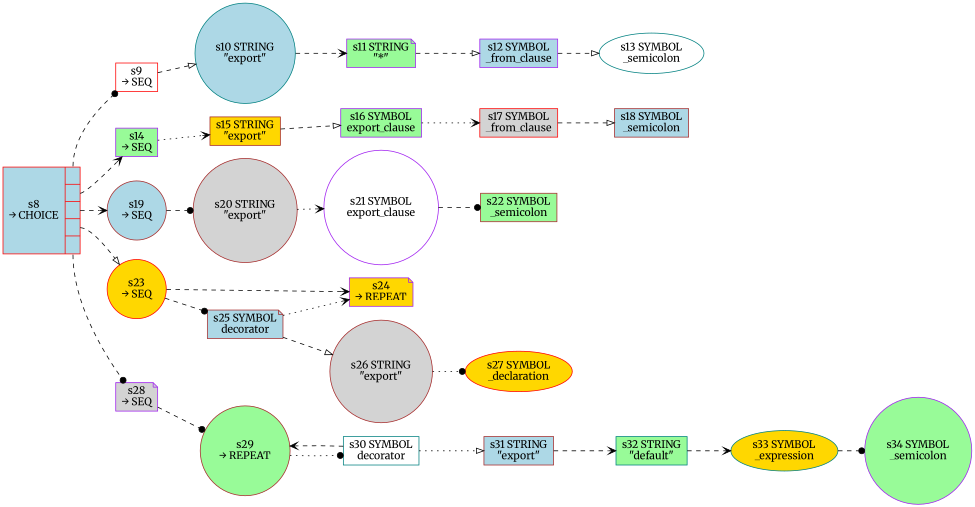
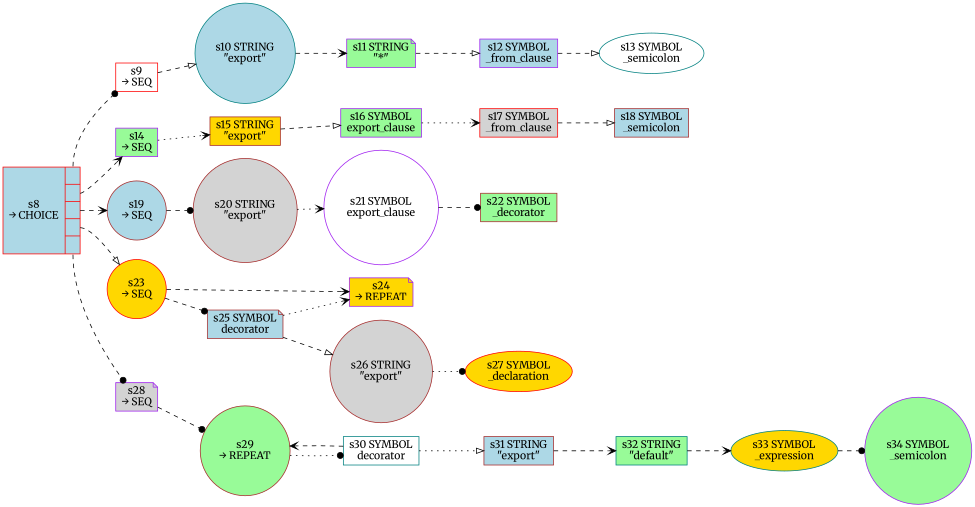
node "s22 SYMBOL _semicolon": label "s22 SYMBOL _semicolon" -> "s22 SYMBOL _decorator"
